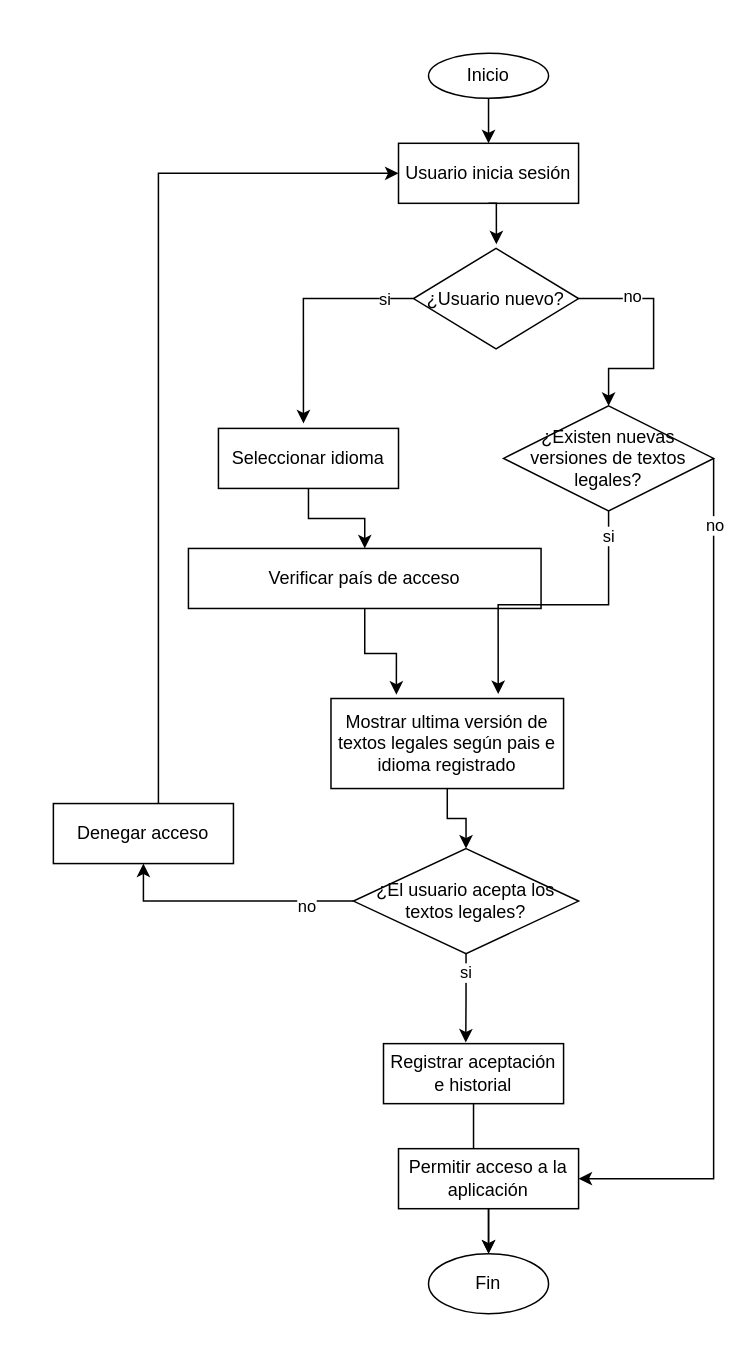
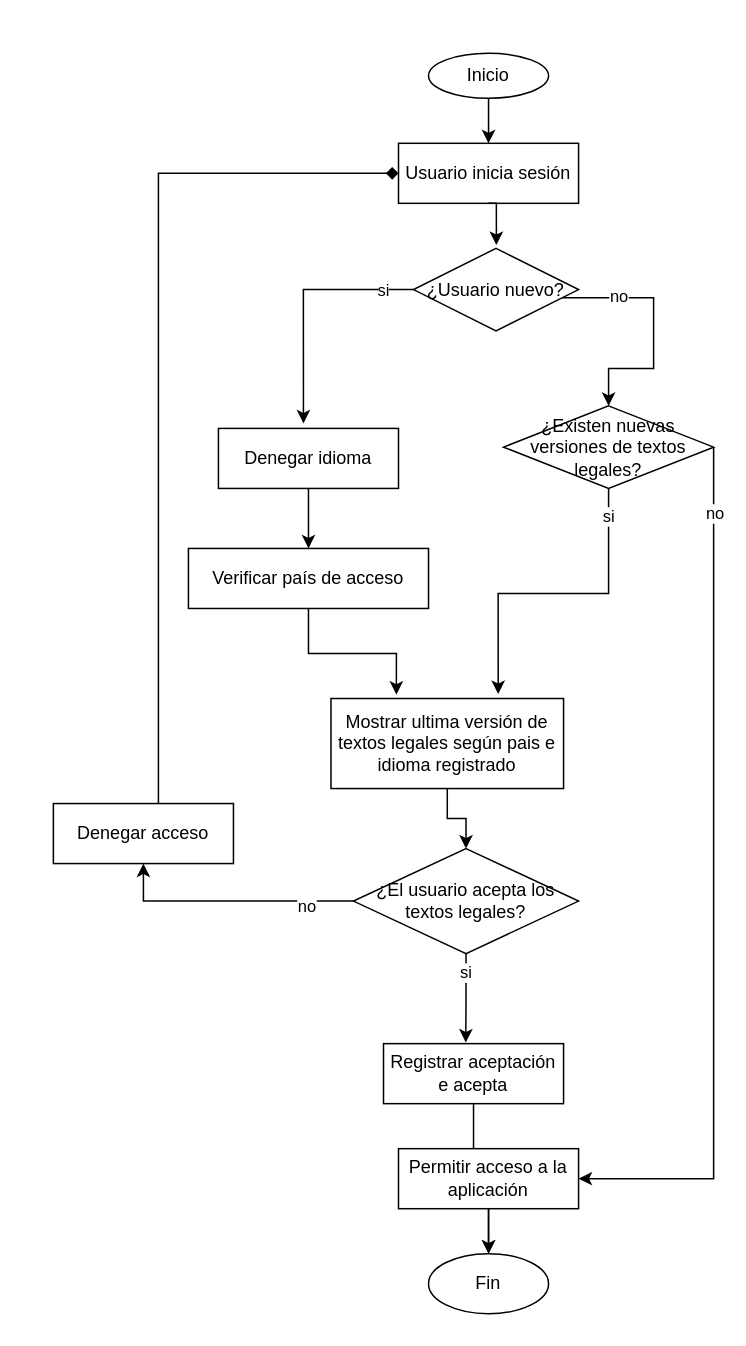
edge "Denegar acceso" -> "Usuario inicia sesión": arrowhead classic -> diamond
node "¿Usuario nuevo?": size 165x101 -> 165x83
node "Seleccionar idioma": label "Seleccionar idioma" -> "Denegar idioma"
node "¿Existen nuevas versiones de textos legales?": size 210x105 -> 210x83
node "Verificar país de acceso": size 353x60 -> 240x60
node "Registrar aceptación e historial": label "Registrar aceptación e historial" -> "Registrar aceptación e acepta"
